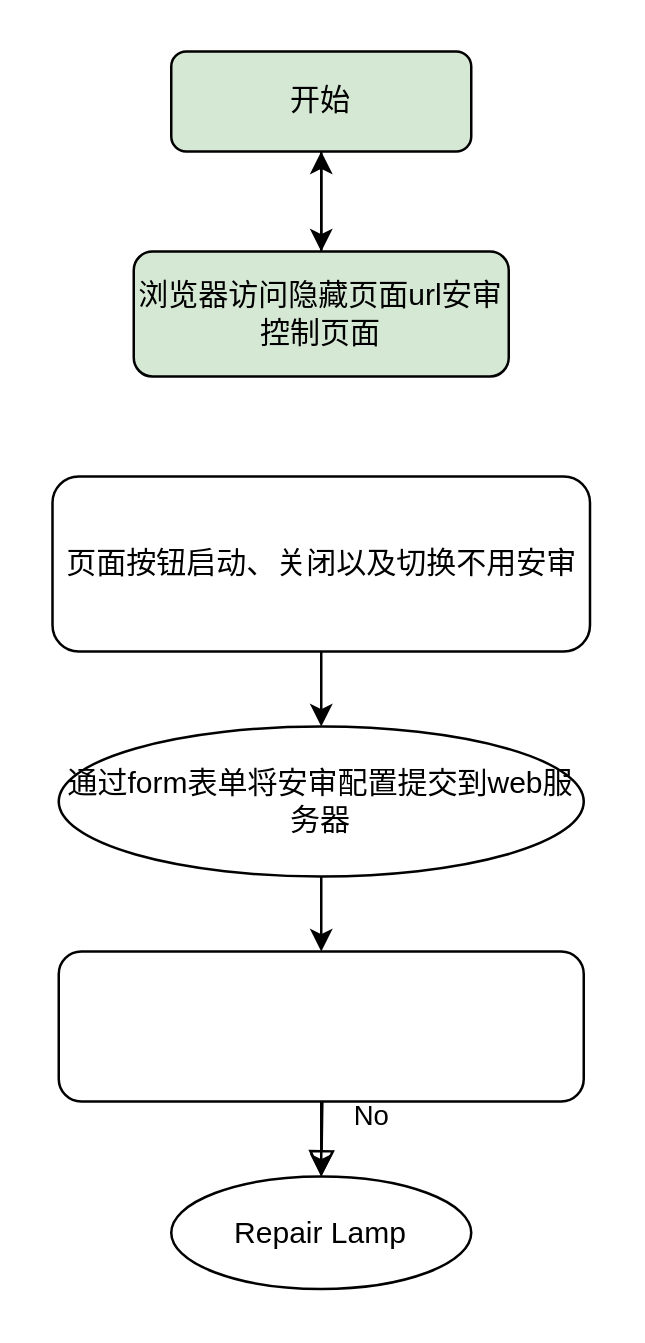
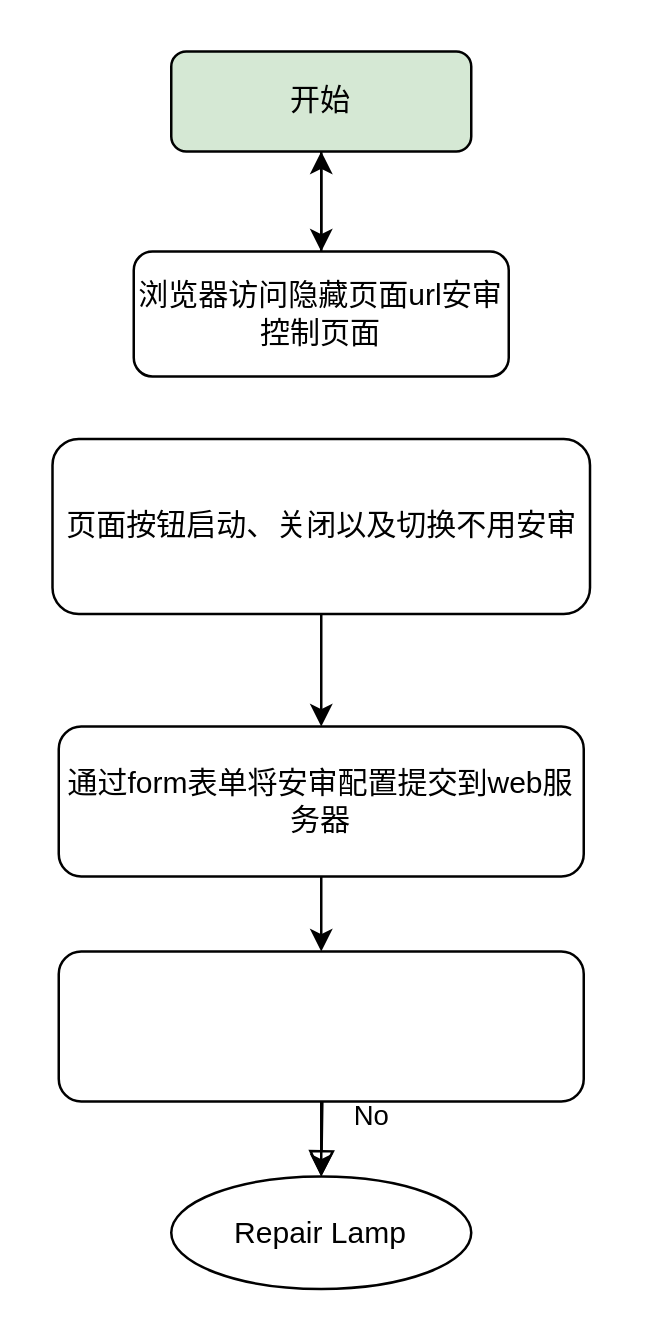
node "浏览器访问隐藏页面url安审控制页面": fillcolor #d5e8d4 -> #ffffff
node "页面按钮启动、关闭以及切换不用安审": moved (321, 564) -> (321, 526)
node "通过form表单将安审配置提交到web服务器": shape ellipse -> rounded rectangle
